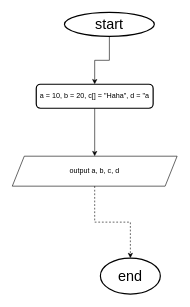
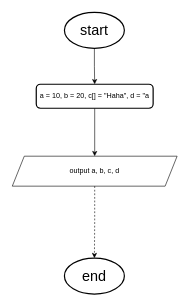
node "start": size 90x24 -> 60x36
node "end": moved (131, 276) -> (95, 276)
